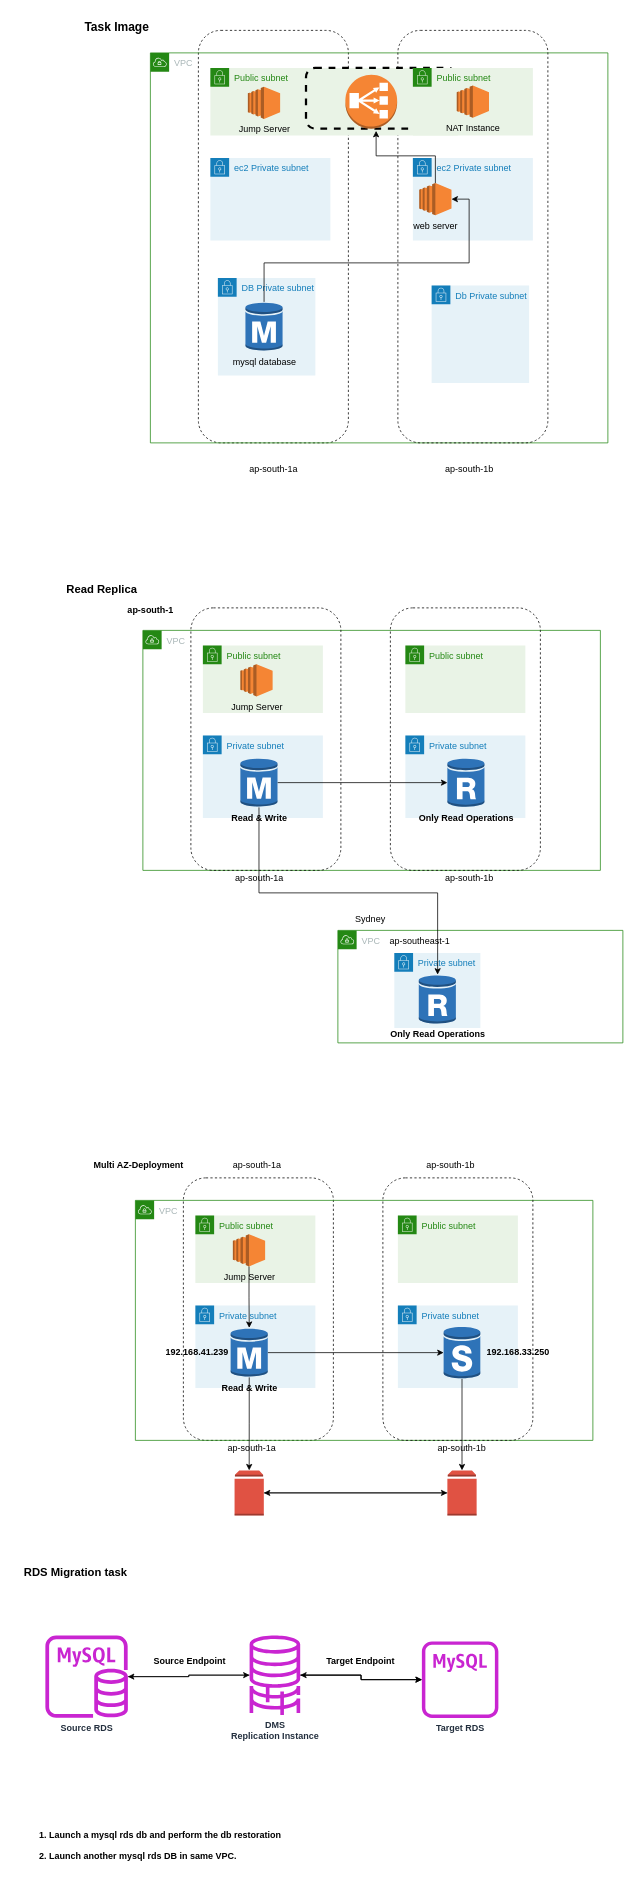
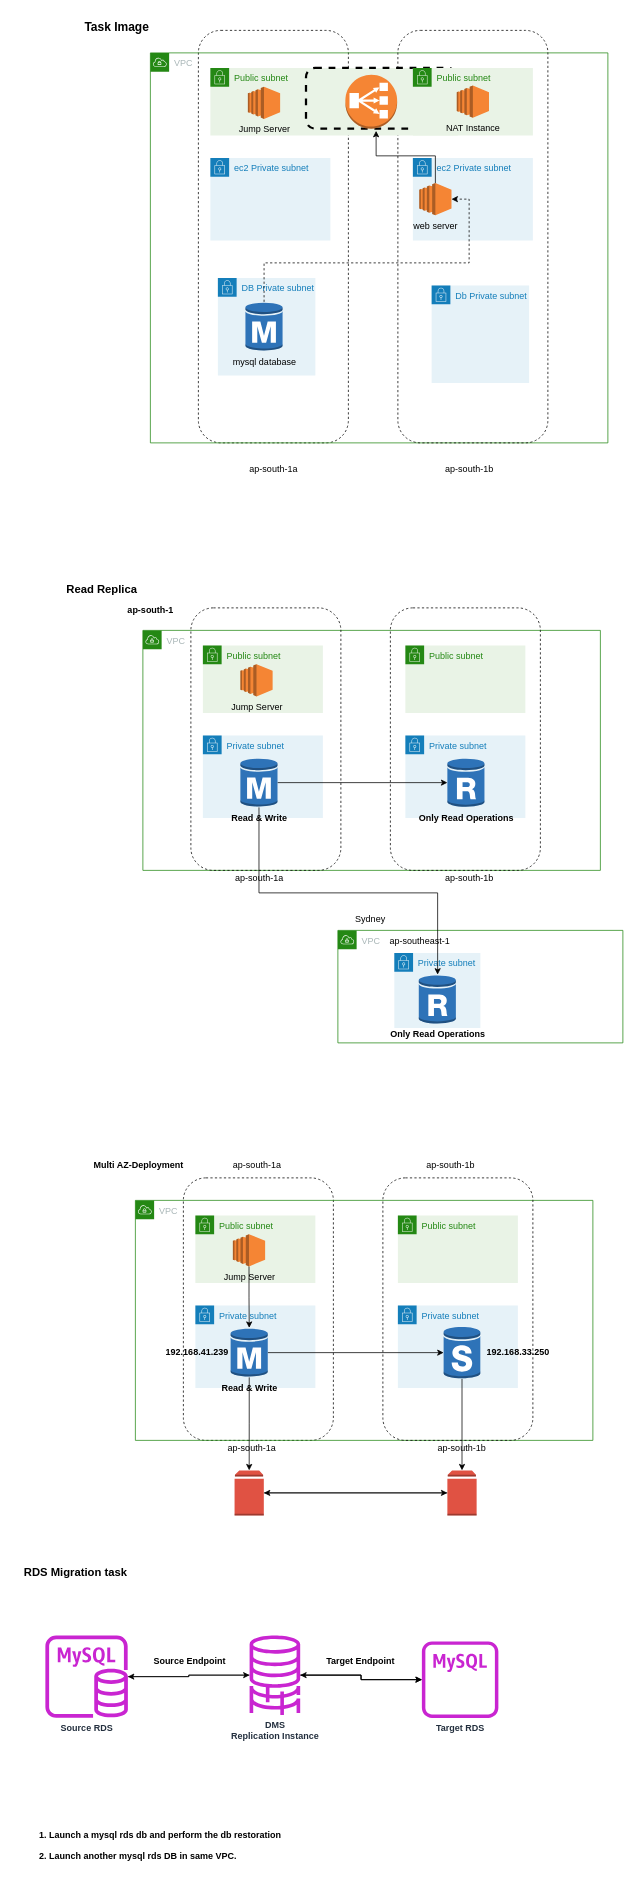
edge "mysql database" -> "web server": style solid -> dashed
